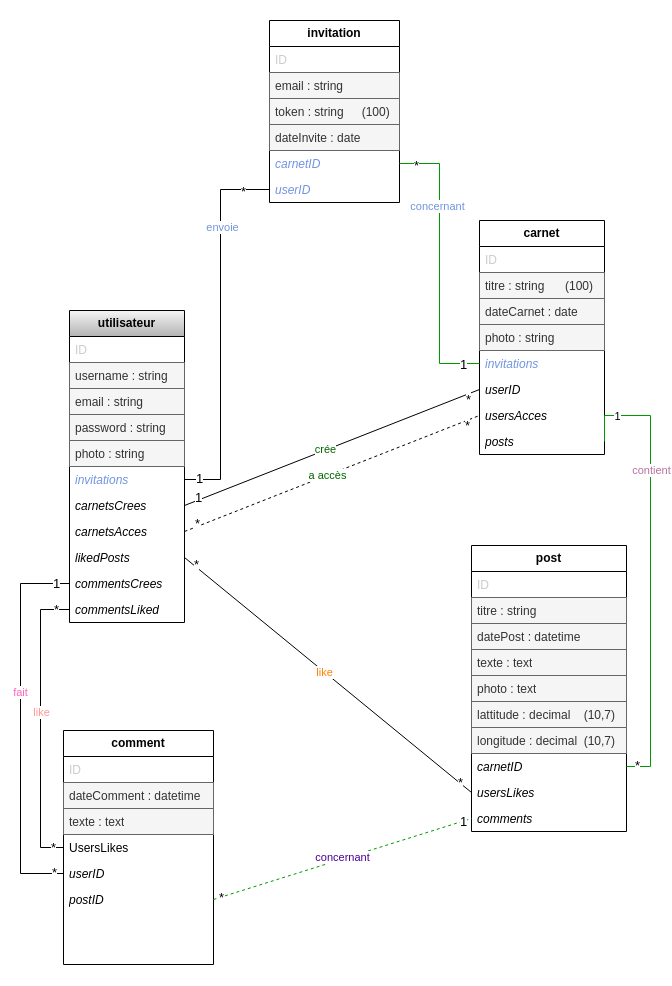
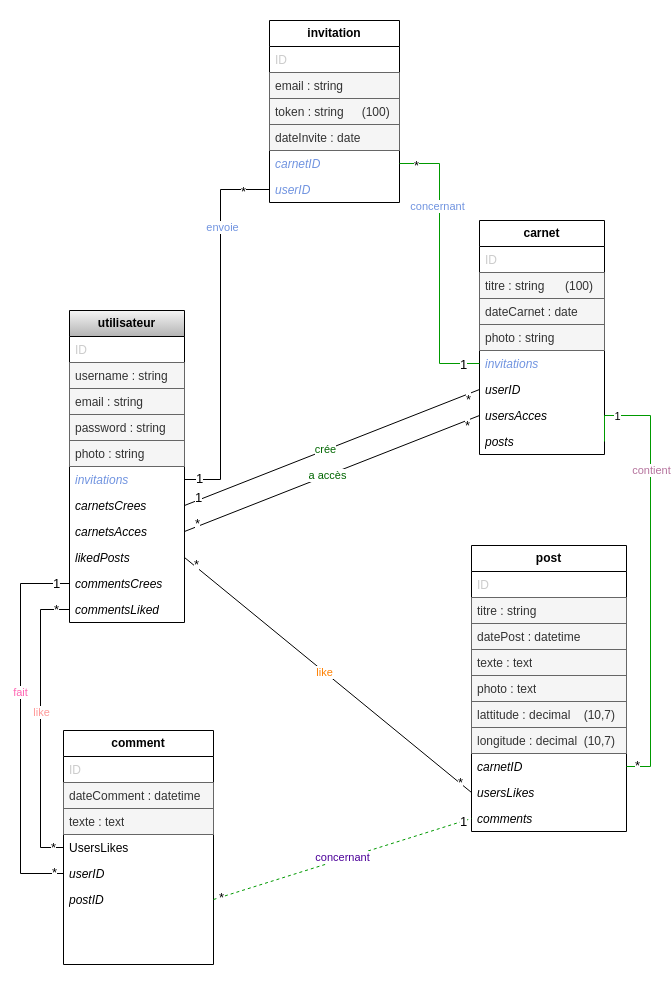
edge "usersAcces" -- "carnetsAcces": style dashed -> solid
